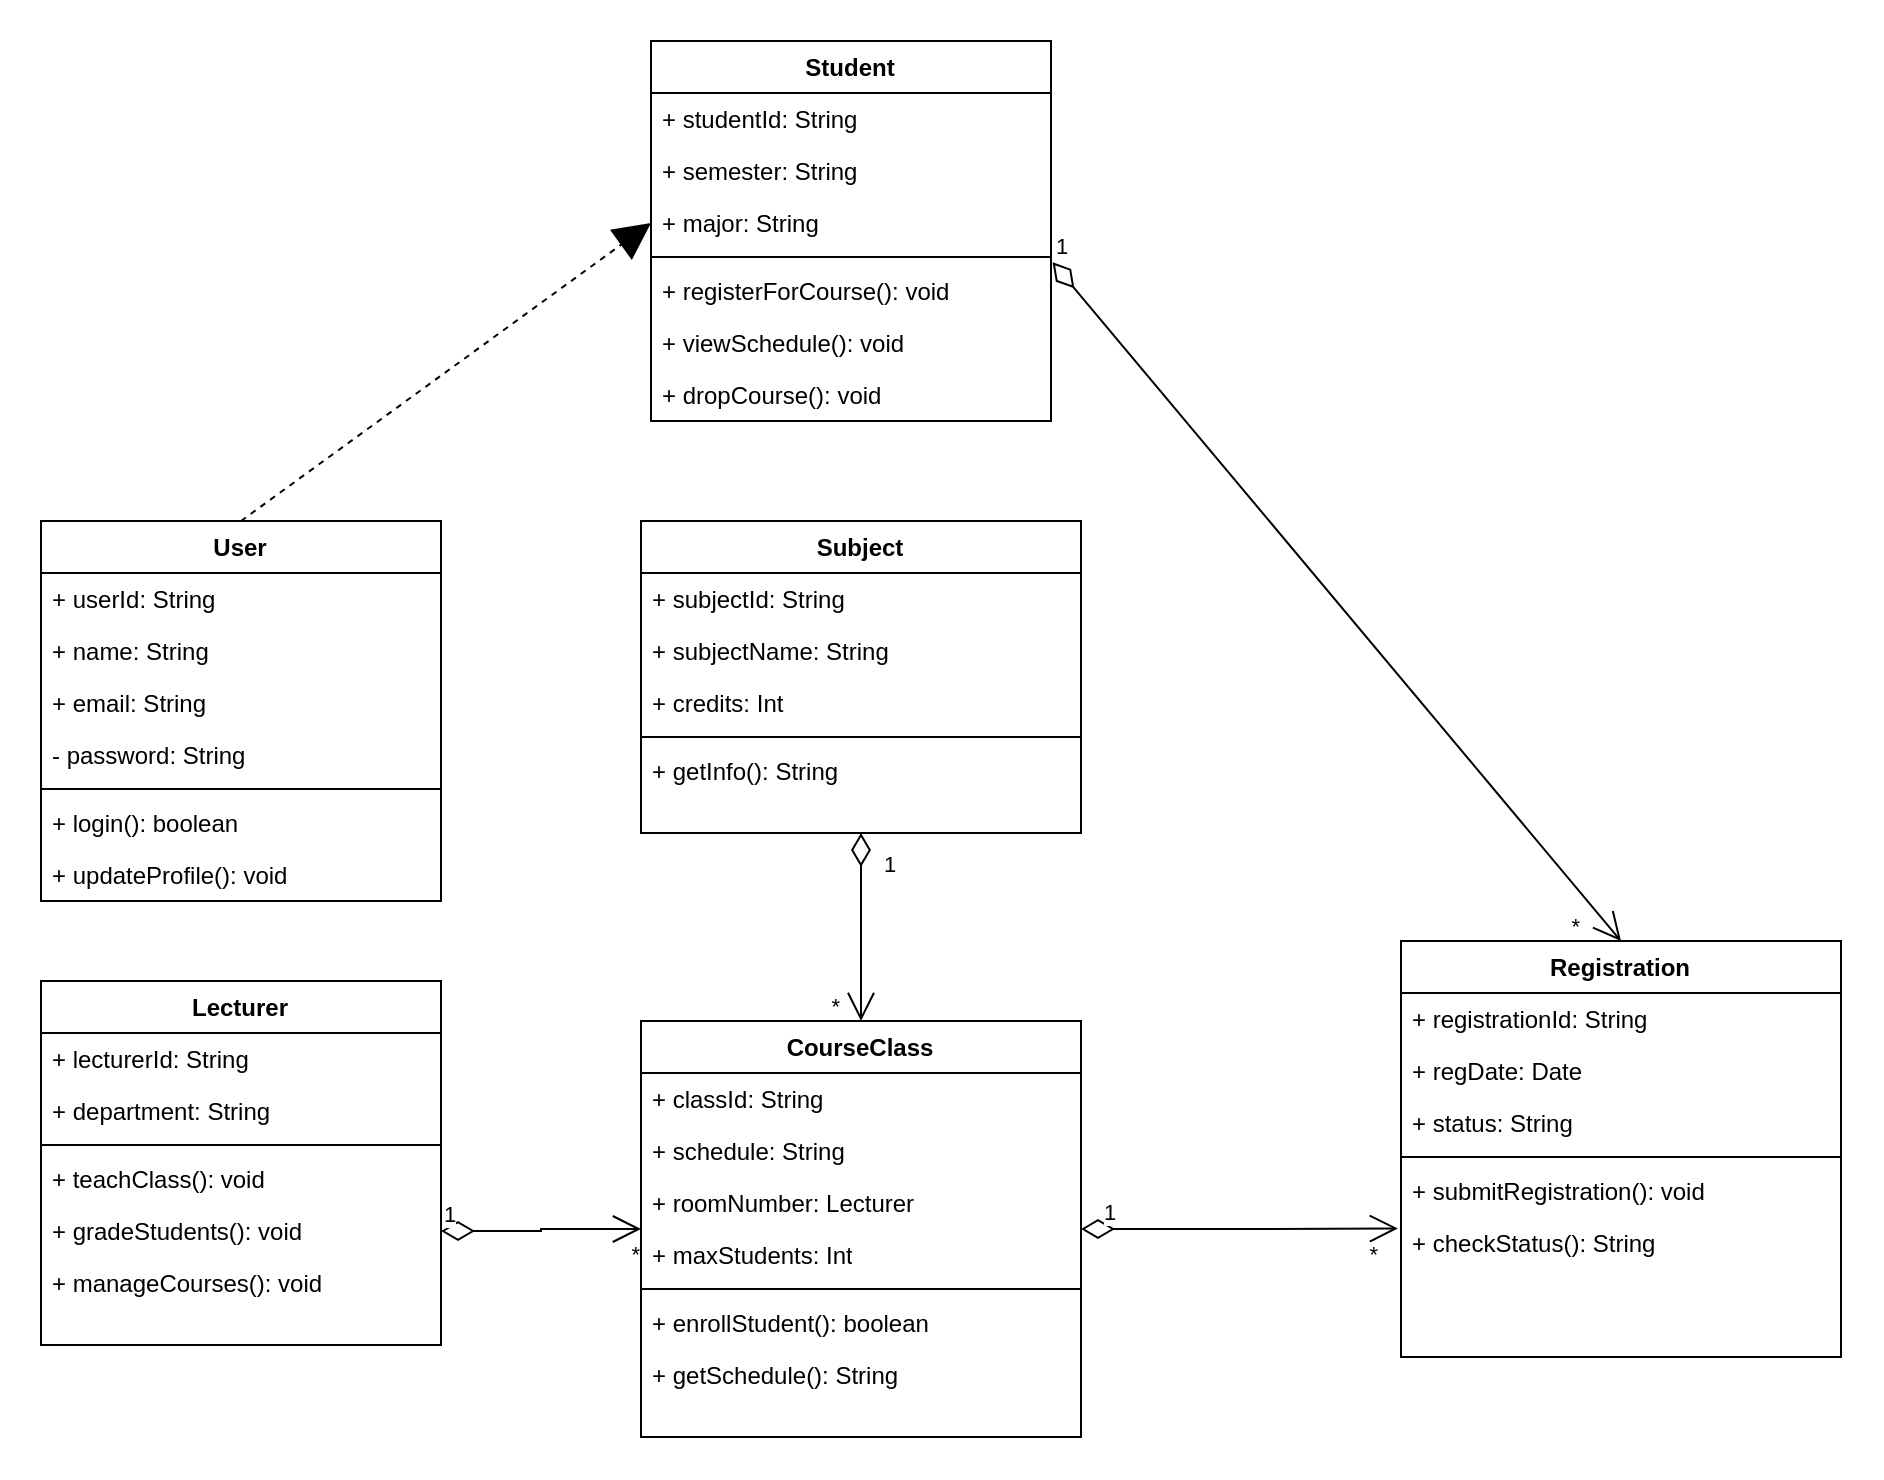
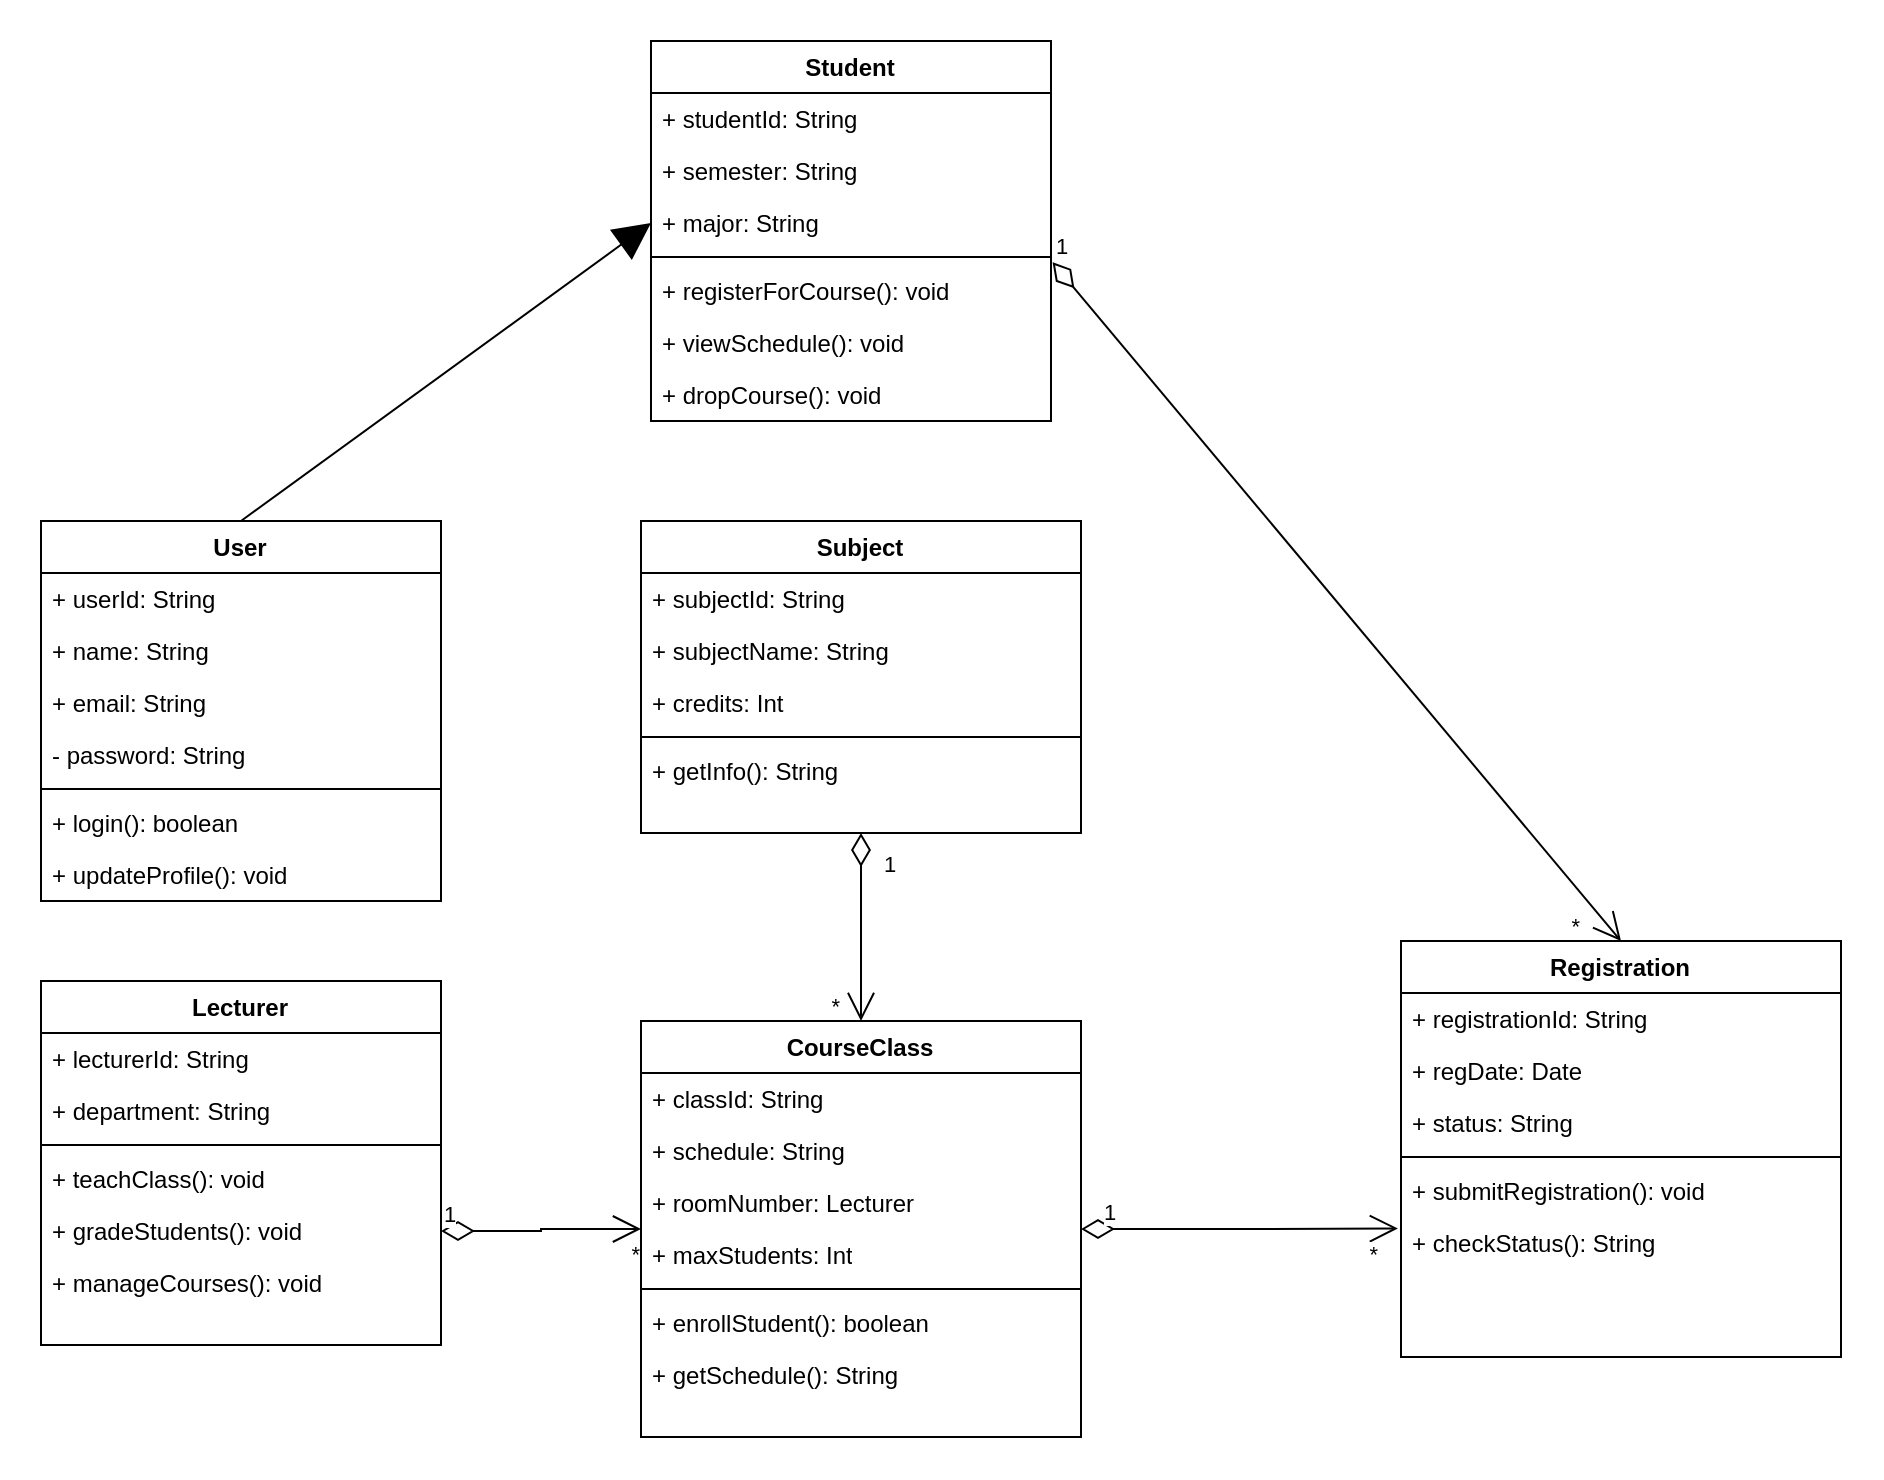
edge "User" -> "+ major: String": style dashed -> solid
